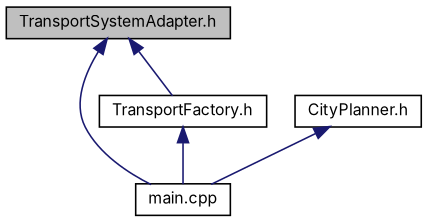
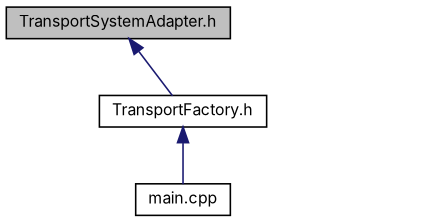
node "CityPlanner.h": removed
edge "main.cpp" -> "TransportSystemAdapter.h": removed
